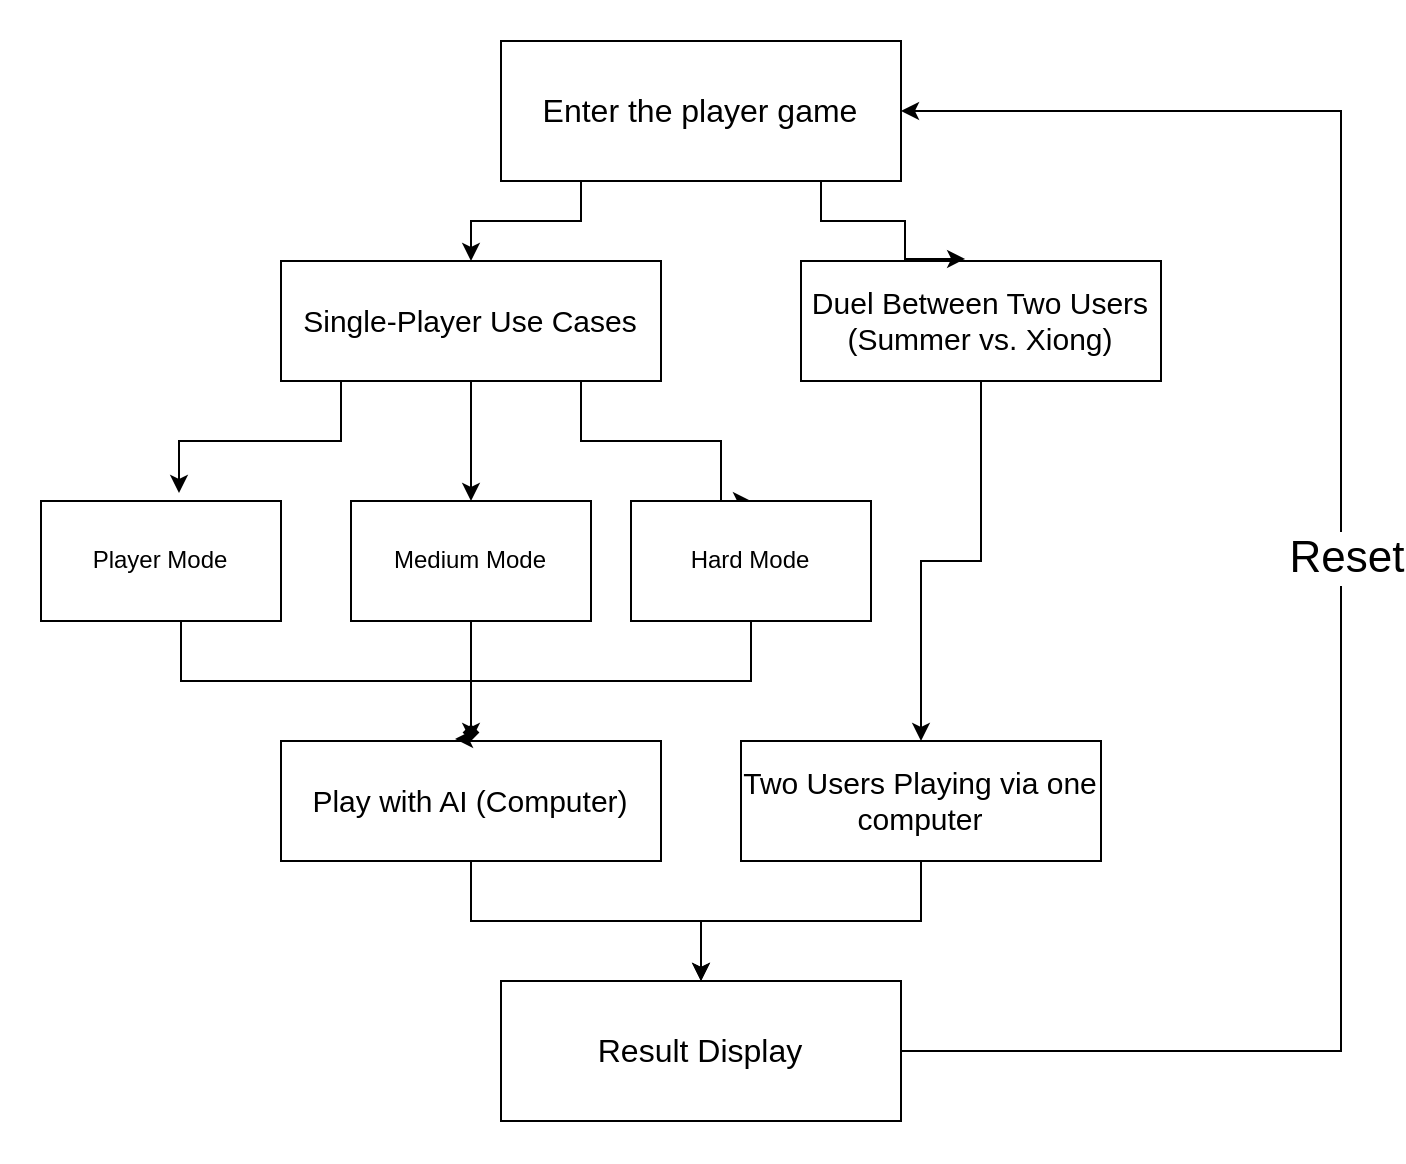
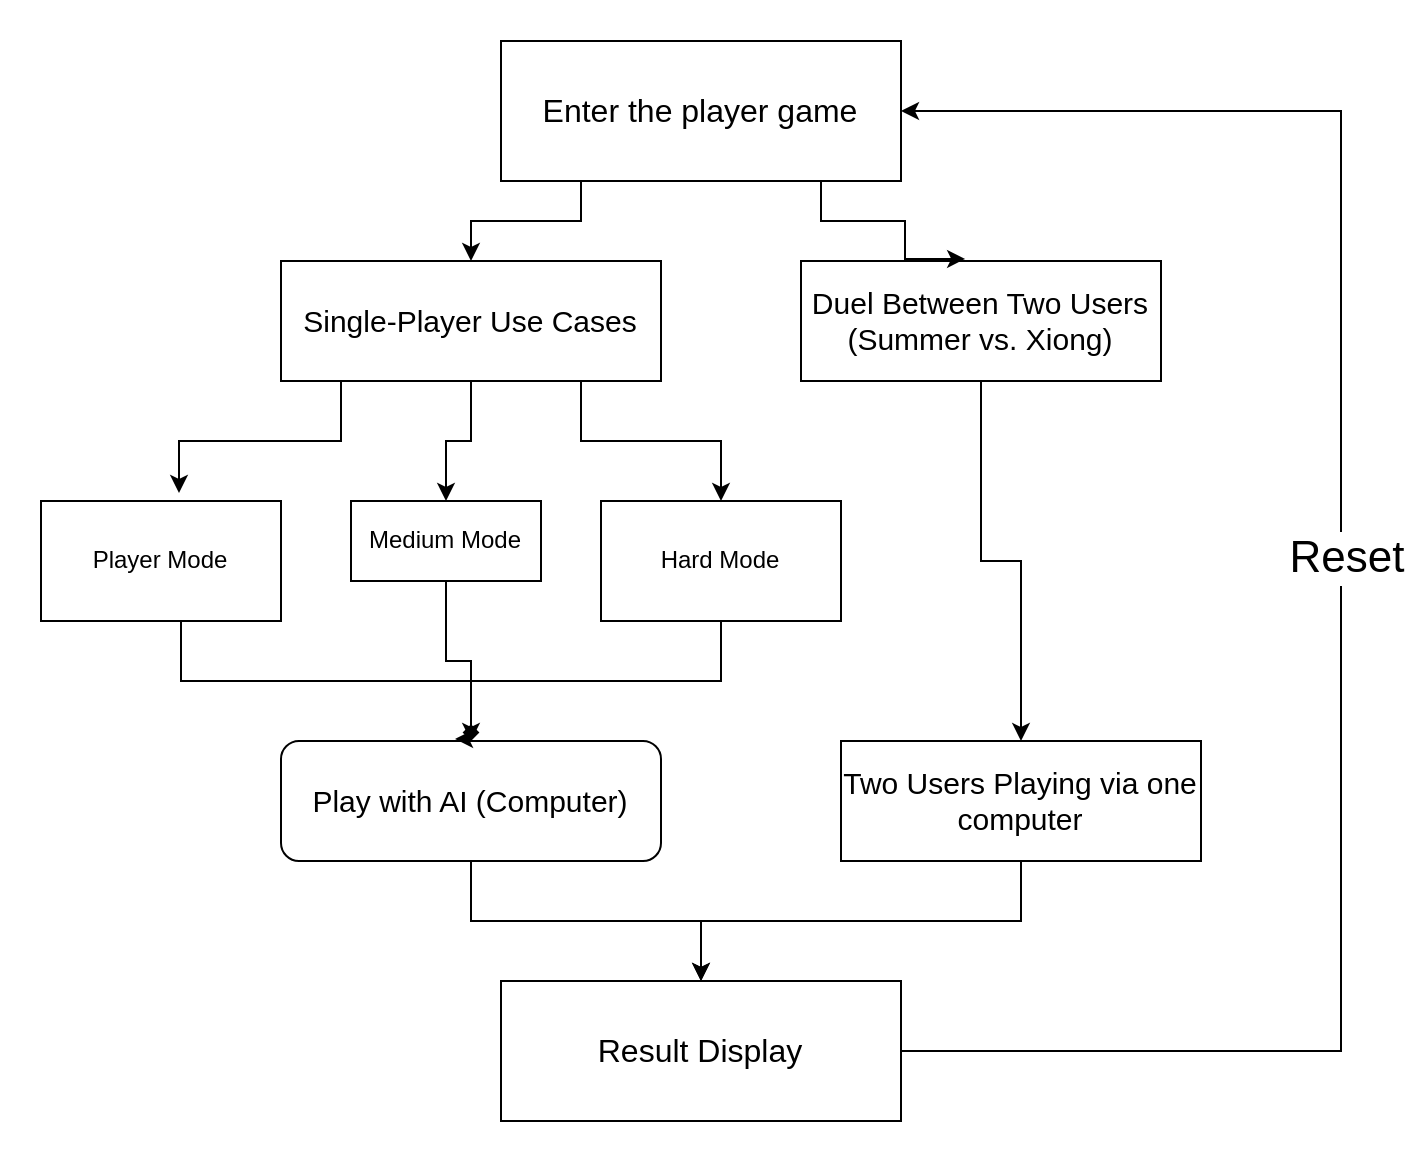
node "Medium Mode": size 240x120 -> 190x80
node "Hard Mode": moved (751, 561) -> (721, 561)
node "Play with AI (Computer)": shape rectangle -> rounded rectangle
node "Two Users Playing via one computer": moved (921, 801) -> (1021, 801)
